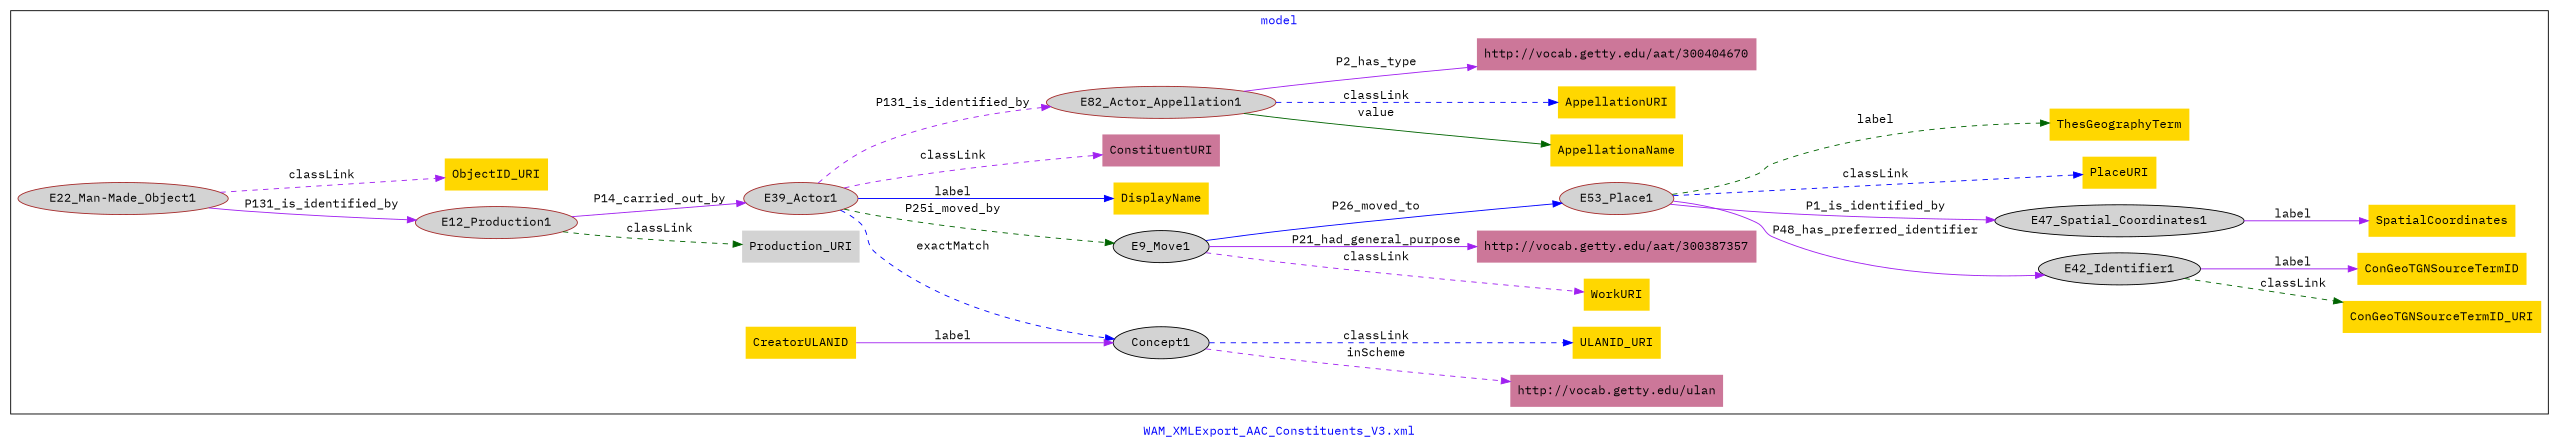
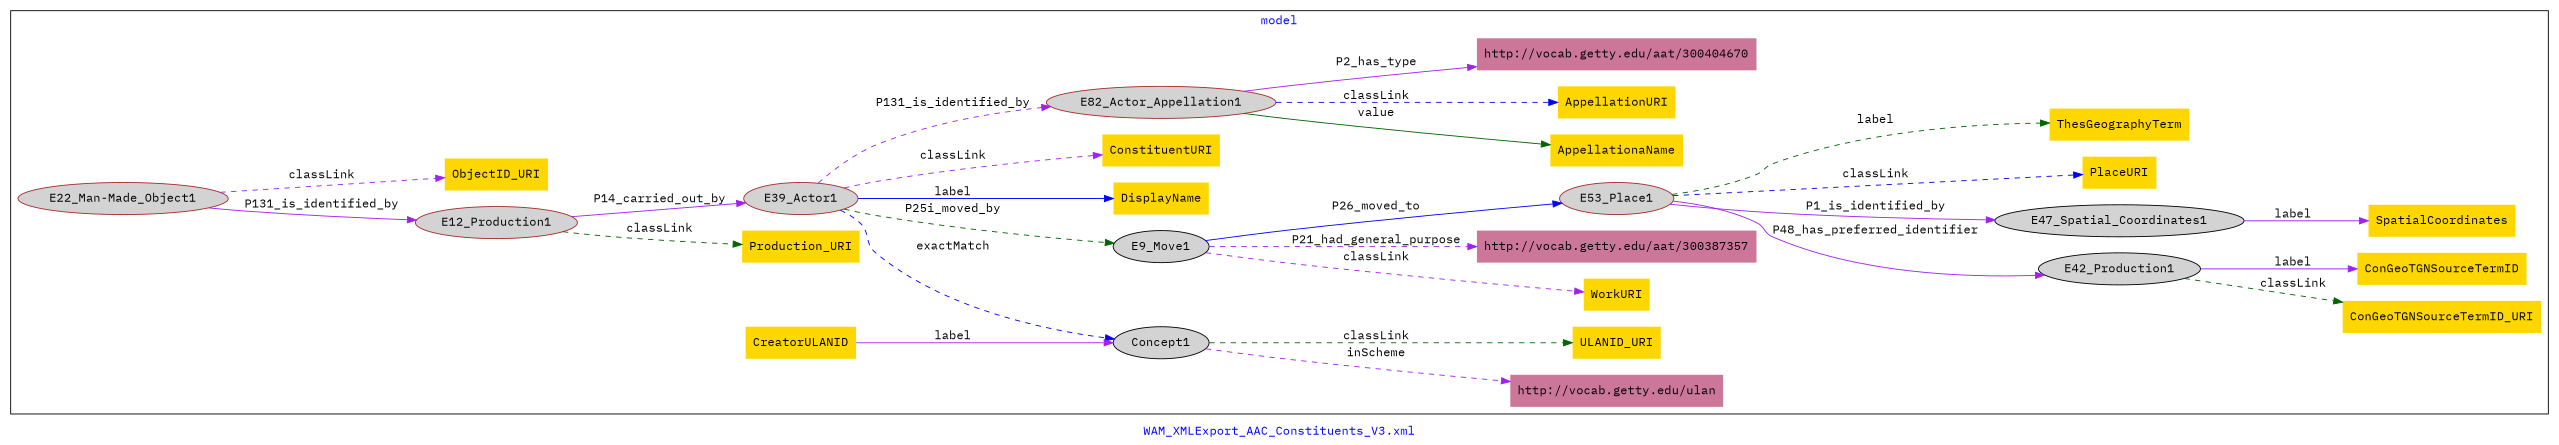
node "ConstituentURI": fillcolor #cc7799 -> gold
node "Production_URI": fillcolor lightgray -> gold
edge "E9_Move1" -> "http://vocab.getty.edu/aat/300387357": style solid -> dashed
node "E42_Identifier1": label "E42_Identifier1" -> "E42_Production1"
edge "Concept1" -> "ULANID_URI": color blue -> darkgreen
